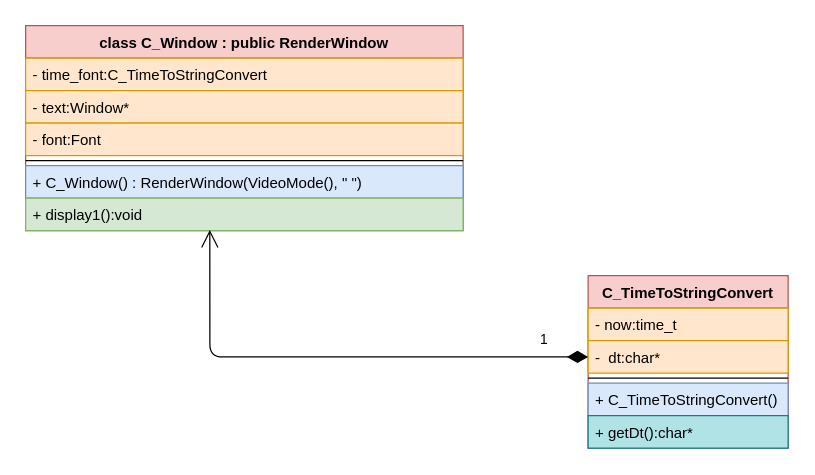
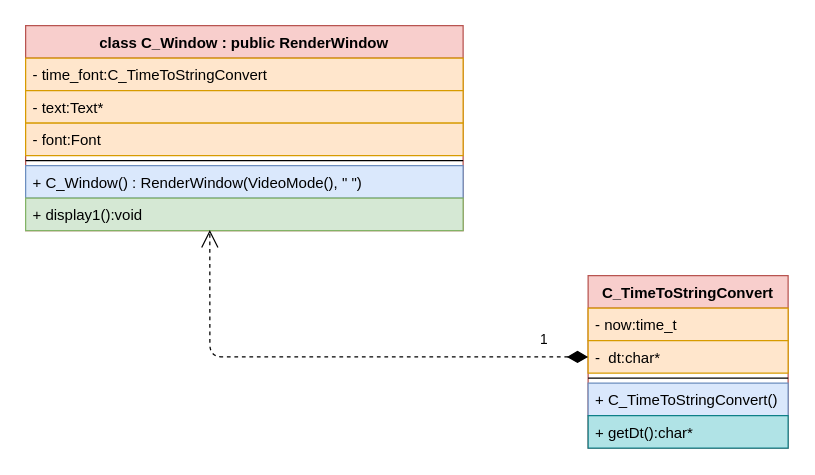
node "- text:Window*": label "- text:Window*" -> "- text:Text*"
edge "+ display1():void" -- "- dt:char*": style solid -> dashed
